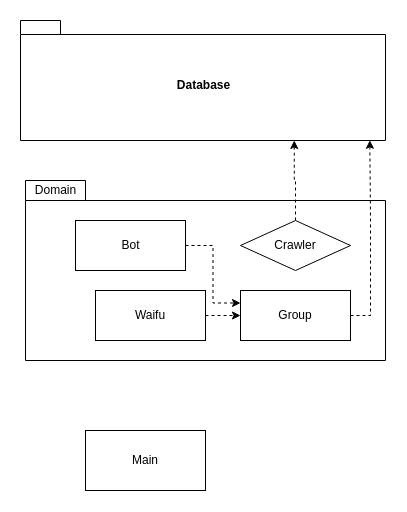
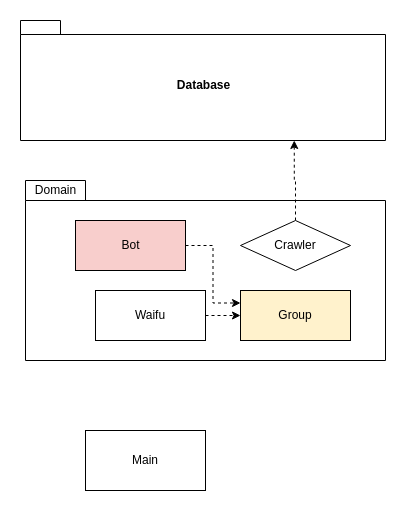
edge "Group" -> "Database": removed
node "Bot": fillcolor #ffffff -> #f8cecc
node "Group": fillcolor #ffffff -> #fff2cc
